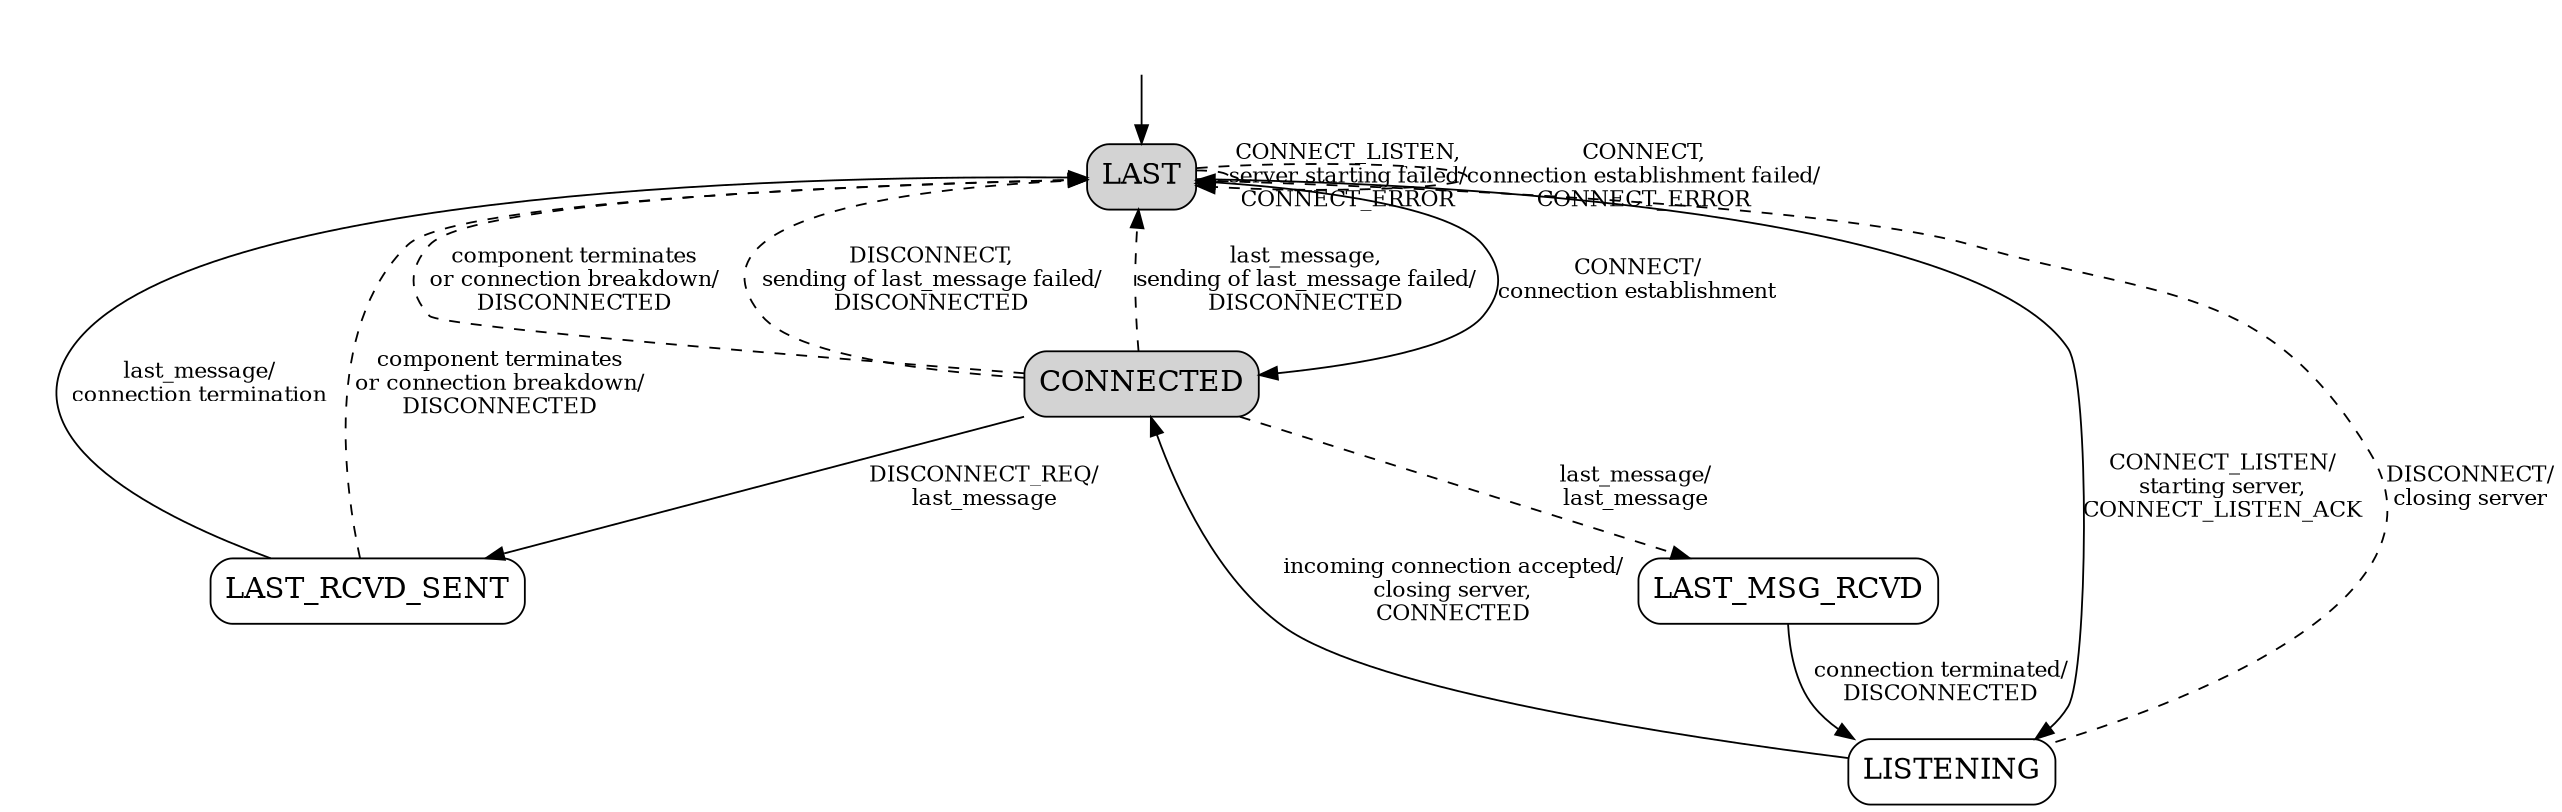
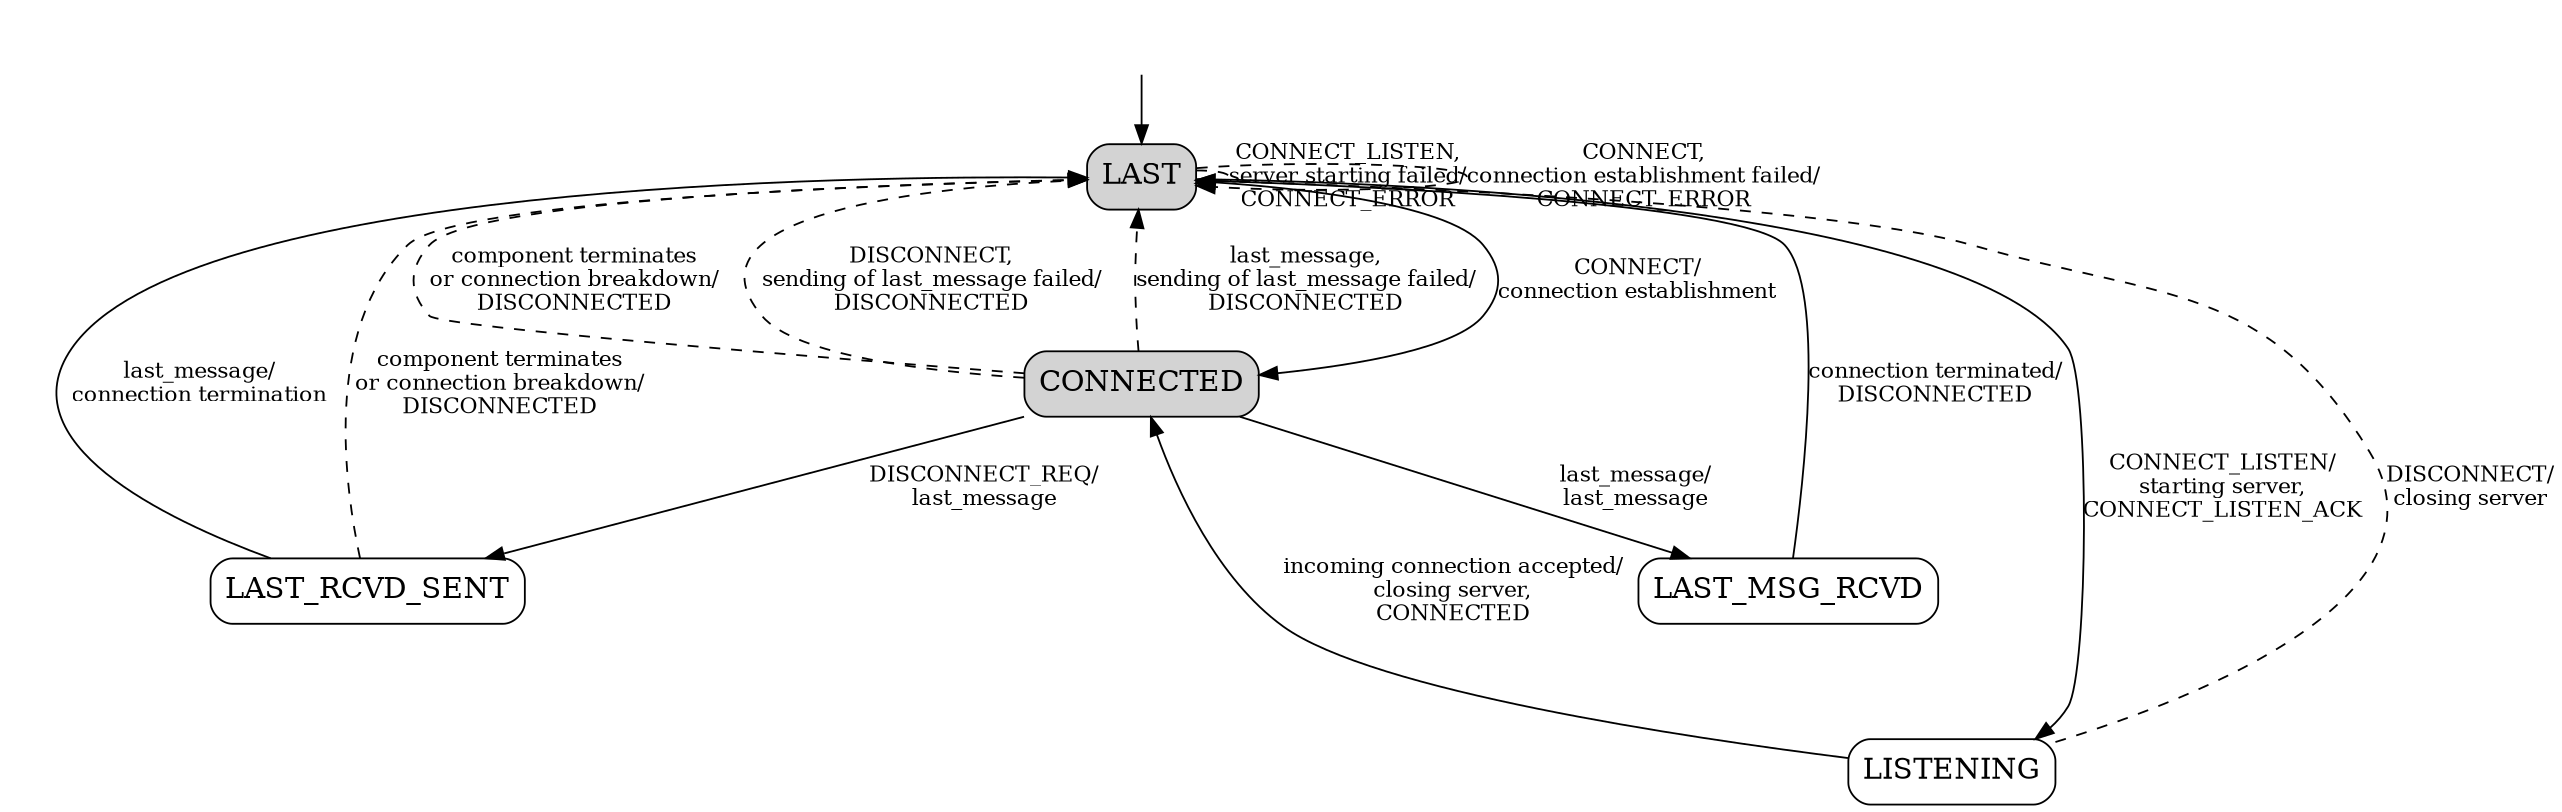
edge "CONNECTED" -> "LAST_MSG_RCVD": style dashed -> solid
edge "LAST_MSG_RCVD" -> "LISTENING": now "LAST_MSG_RCVD" -> "LAST"
